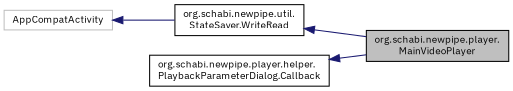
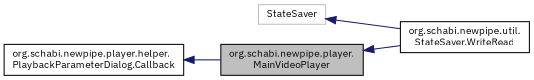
node "AppCompatActivity": label "AppCompatActivity" -> "StateSaver"
edge "org.schabi.newpipe.player. MainVideoPlayer" -> "org.schabi.newpipe.util. StateSaver.WriteRead": reversed
